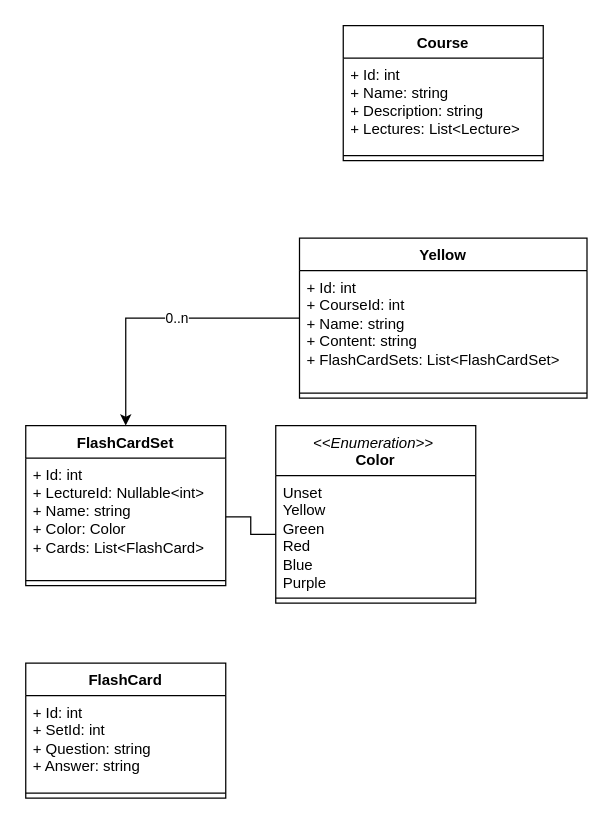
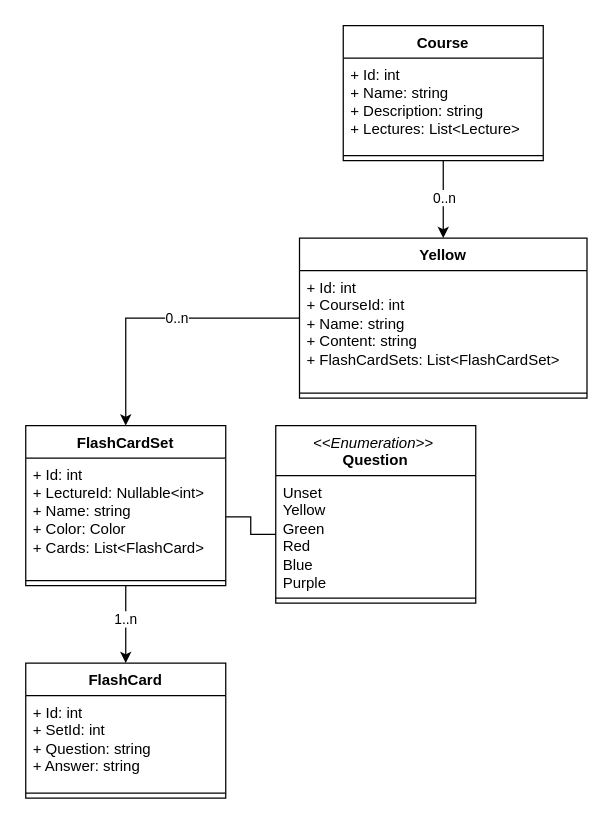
edge "Course" -> "Yellow": added, label "0..n"
node "<<Enumeration>> Color": label "<<Enumeration>> Color" -> "<<Enumeration>> Question"
edge "FlashCardSet" -> "FlashCard": added, label "1..n"
